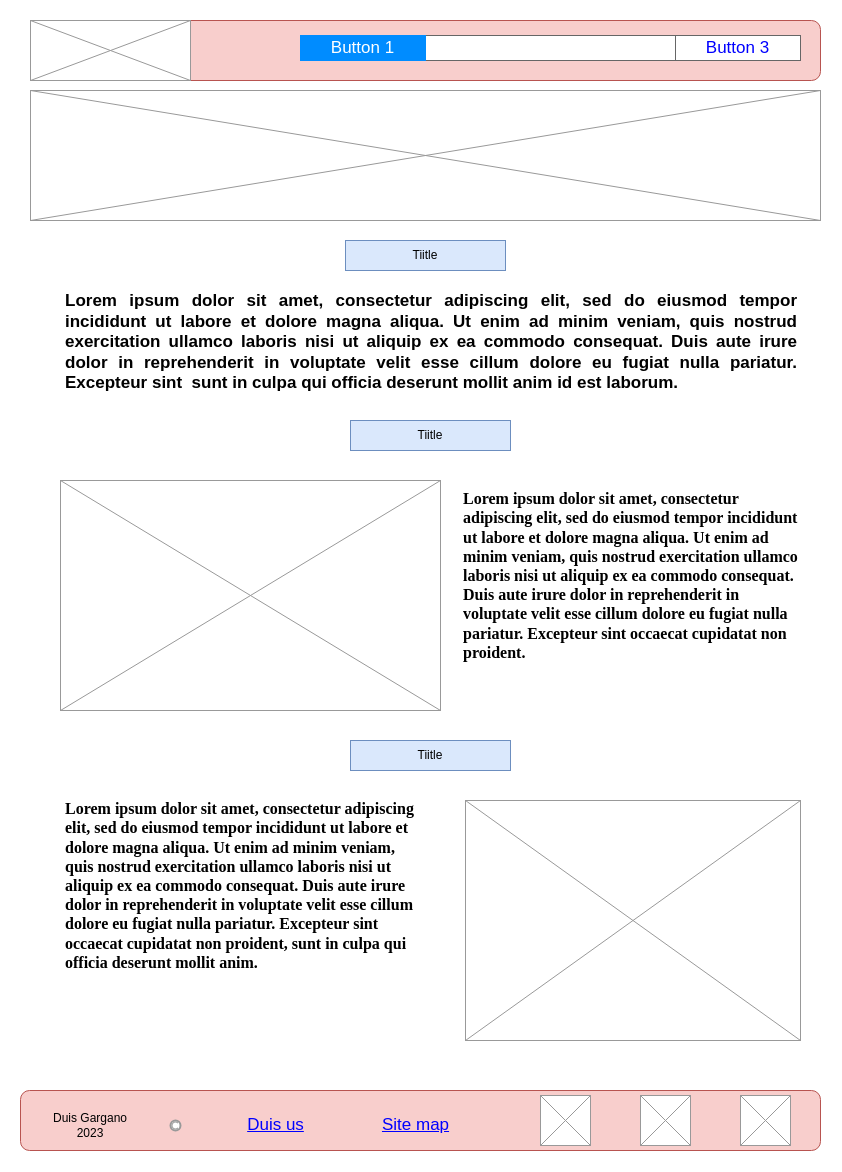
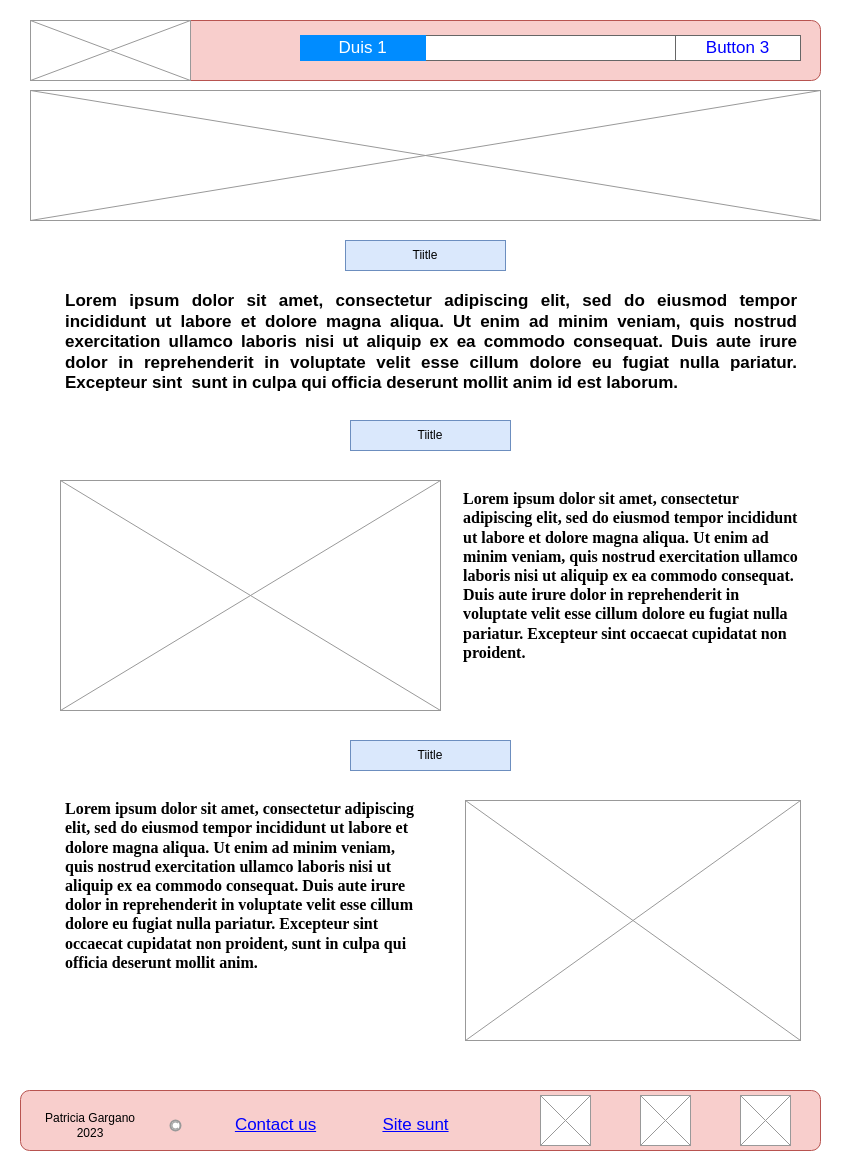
node "Button 1": label "Button 1" -> "Duis 1"
node "Duis Gargano 2023": label "Duis Gargano 2023" -> "Patricia Gargano 2023"
node "Duis us": label "Duis us" -> "Contact us"
node "Site map": label "Site map" -> "Site sunt"
